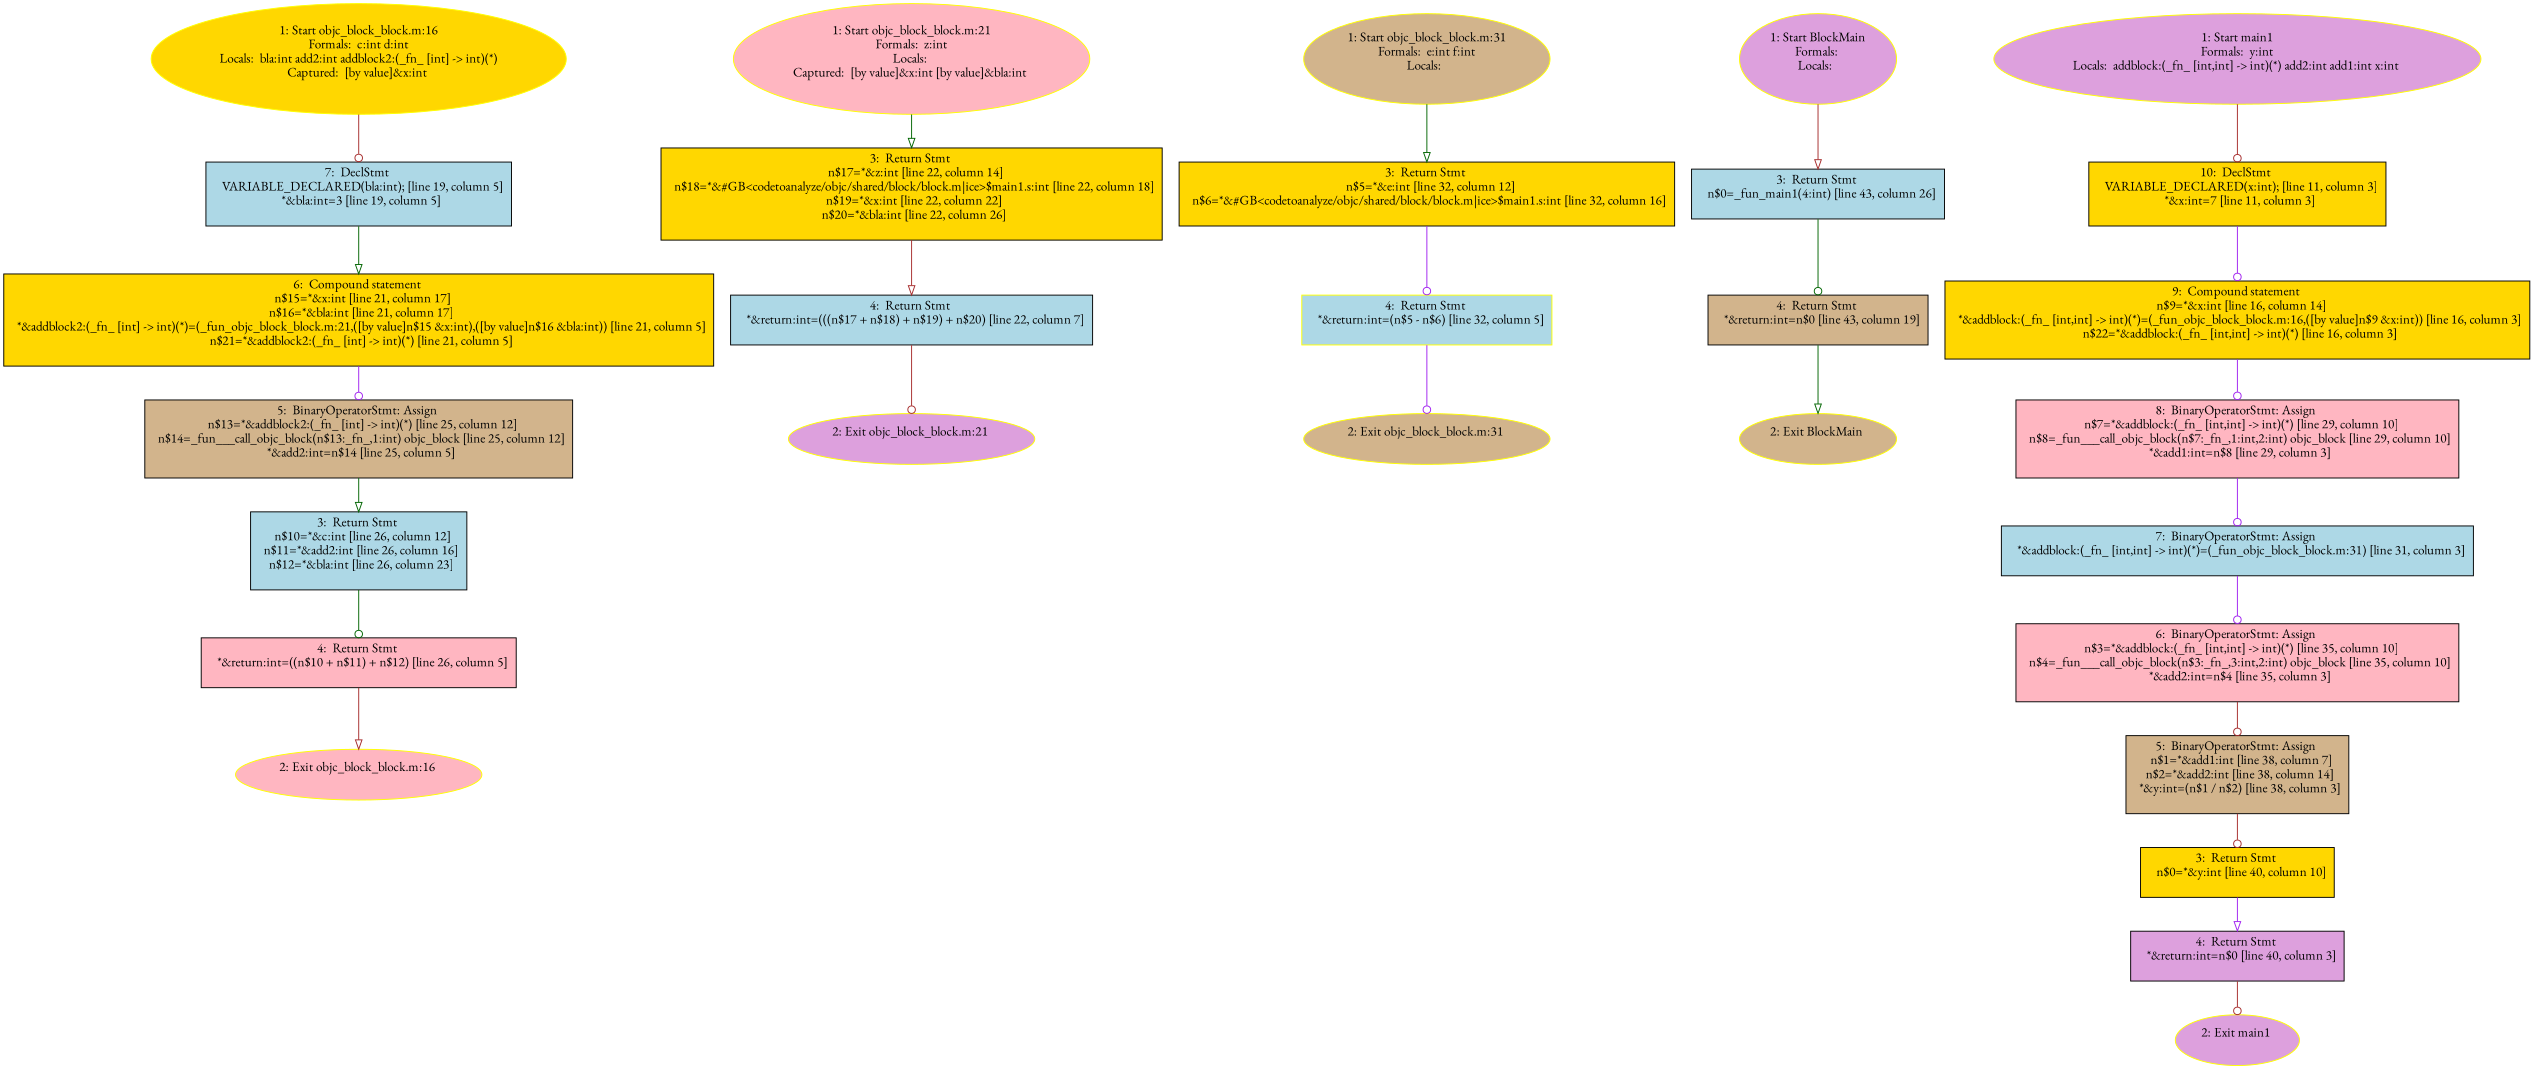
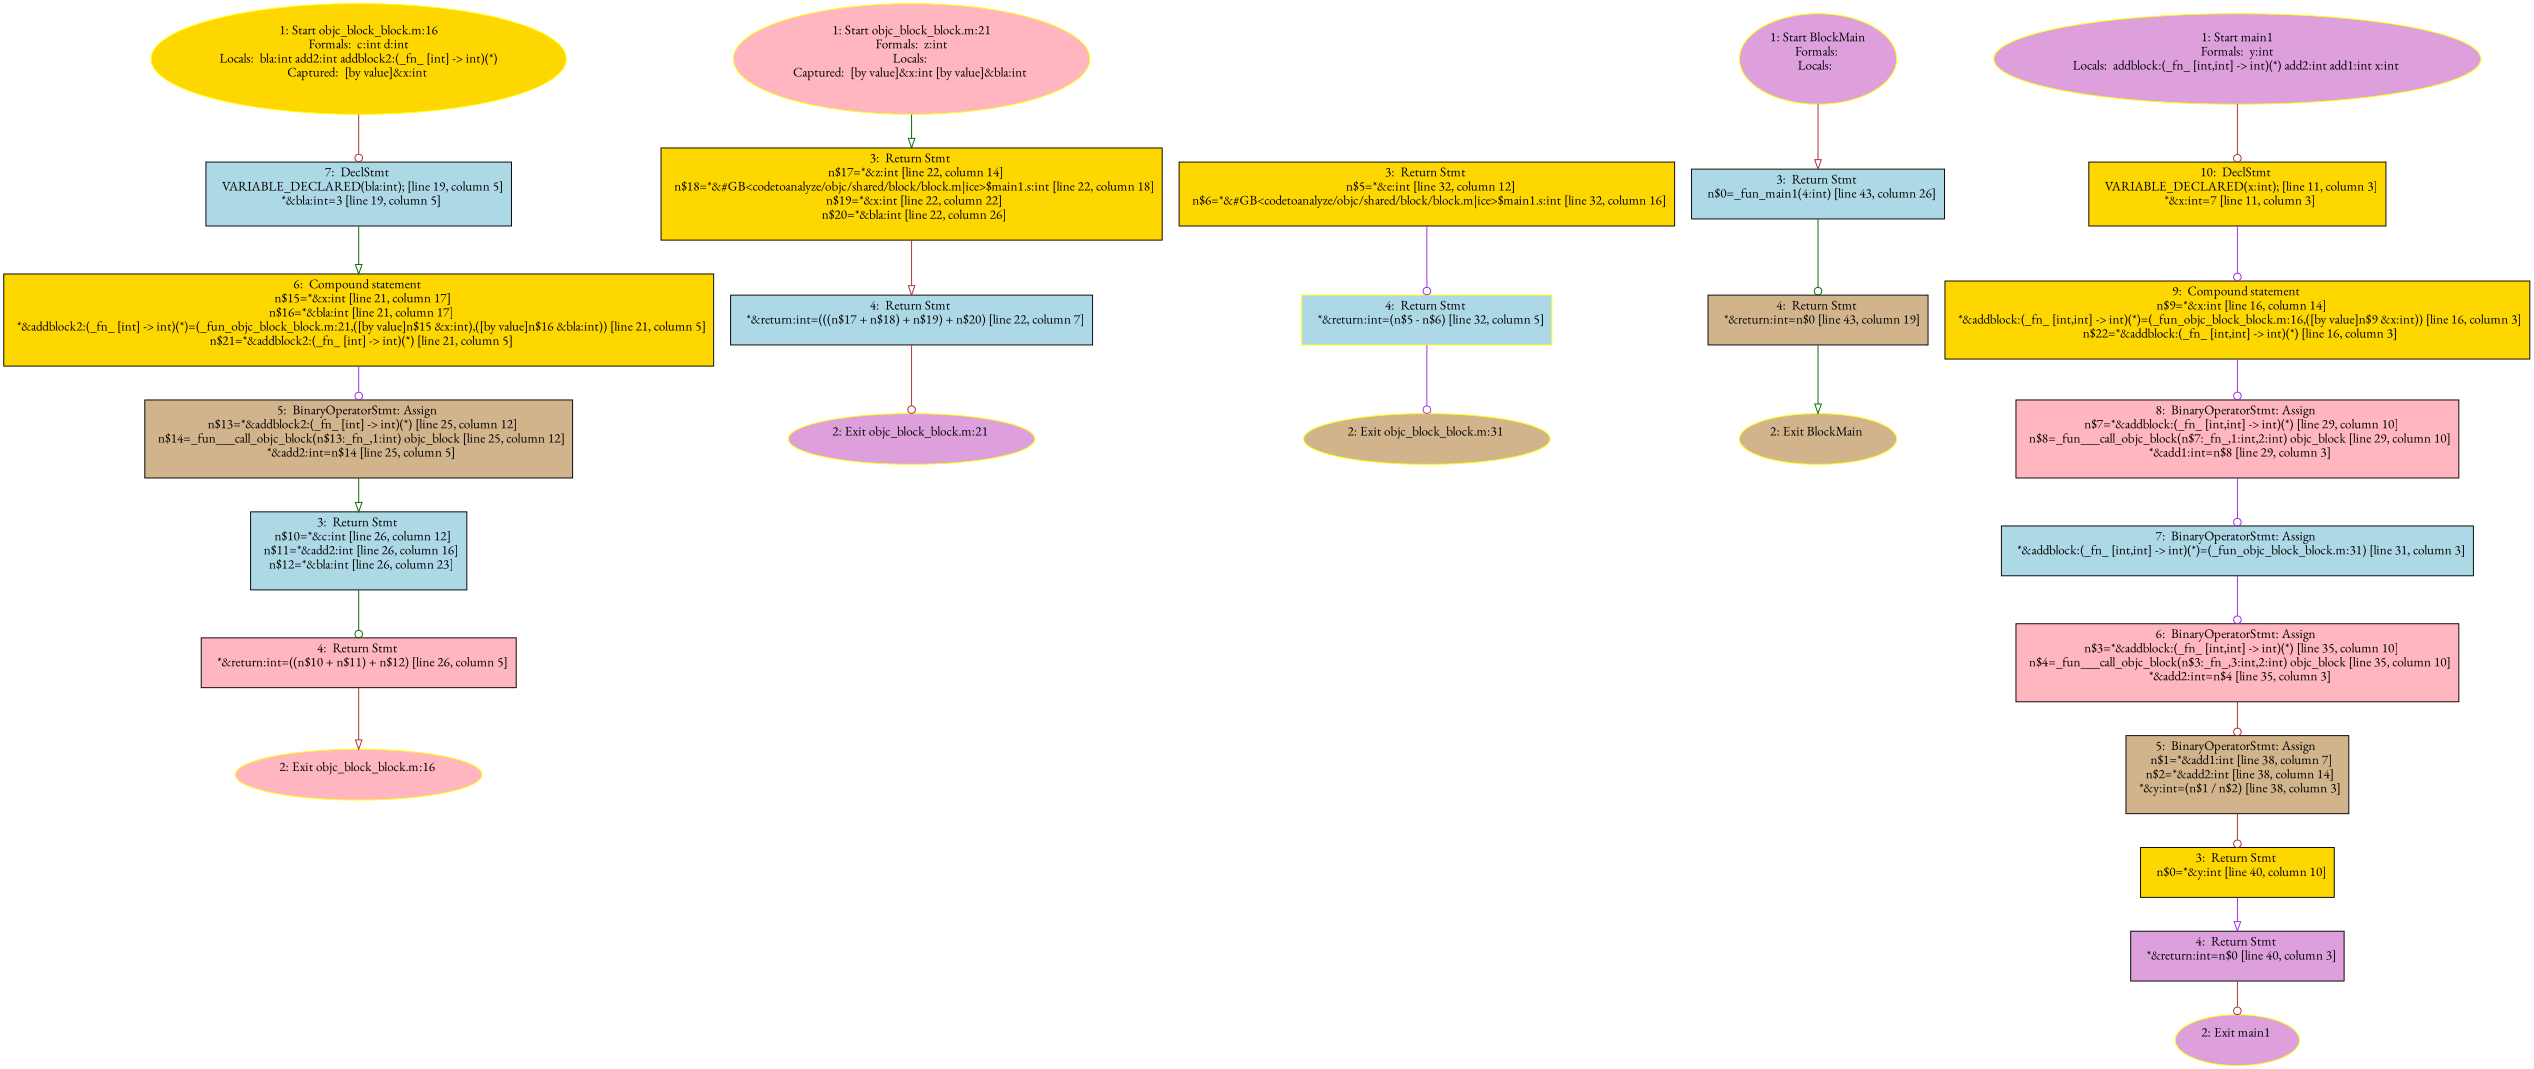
node "1: Start objc_block_block.m:31 Formals:  e:int f:int Locals:": removed
